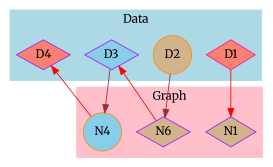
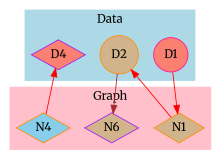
node "D3": removed
node "D1": shape diamond -> circle
edge "N1" -> "D2": added
node "N4": shape circle -> diamond
node "N1": color purple -> darkorange
